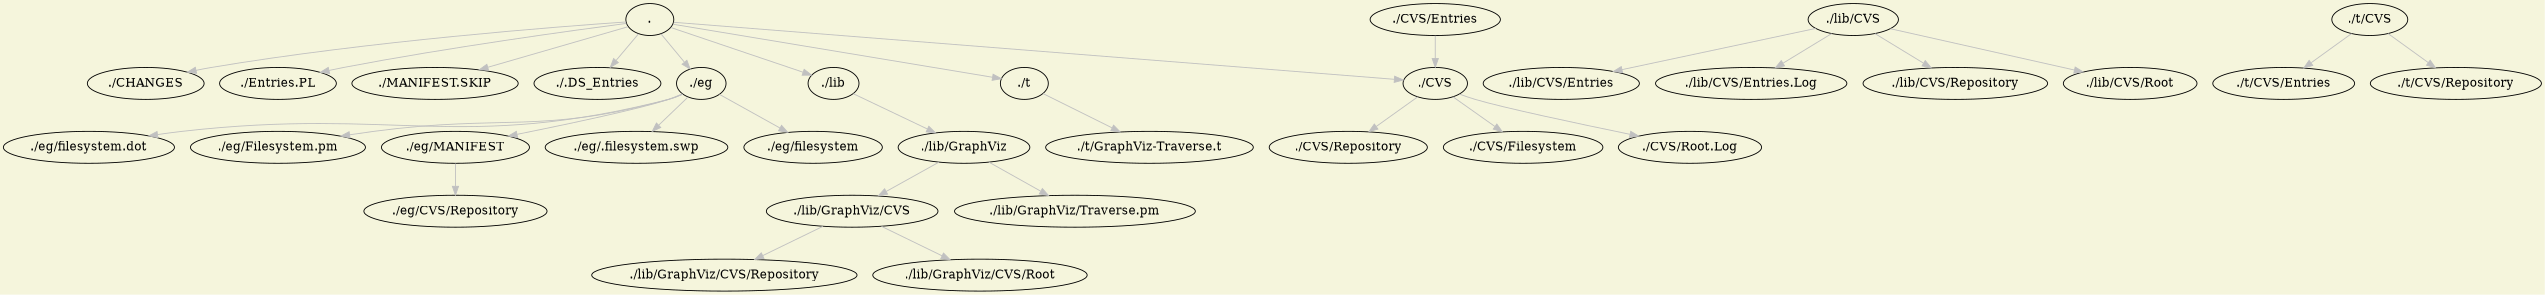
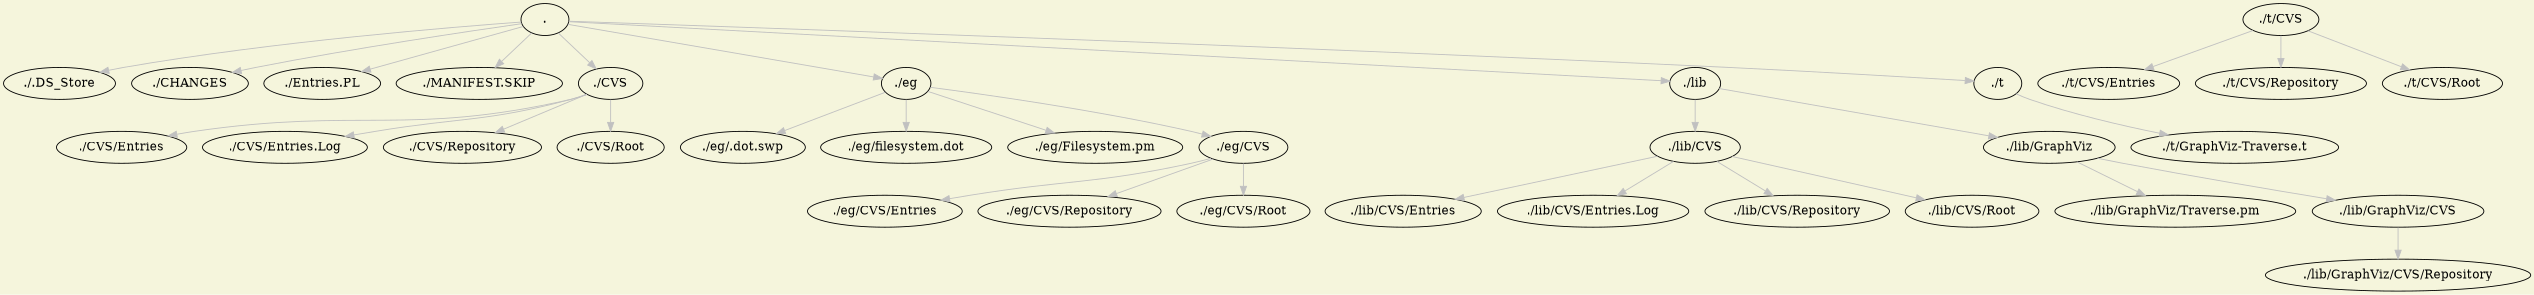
edge "./CVS/Entries" -> "./CVS": reversed
node "./.DS_Entries": label "./.DS_Entries" -> "./.DS_Store"
node "./t/CVS/Root": added
edge "./lib" -> "./lib/CVS": added
node "./eg/MANIFEST": label "./eg/MANIFEST" -> "./eg/CVS"
node "./eg/.filesystem.swp": label "./eg/.filesystem.swp" -> "./eg/.dot.swp"
node "./eg/filesystem": removed
node "./CVS/Filesystem": label "./CVS/Filesystem" -> "./CVS/Root"
node "./CVS/Root.Log": label "./CVS/Root.Log" -> "./CVS/Entries.Log"
node "./eg/CVS/Entries": added
node "./eg/CVS/Root": added
node "./lib/GraphViz/CVS/Root": removed
